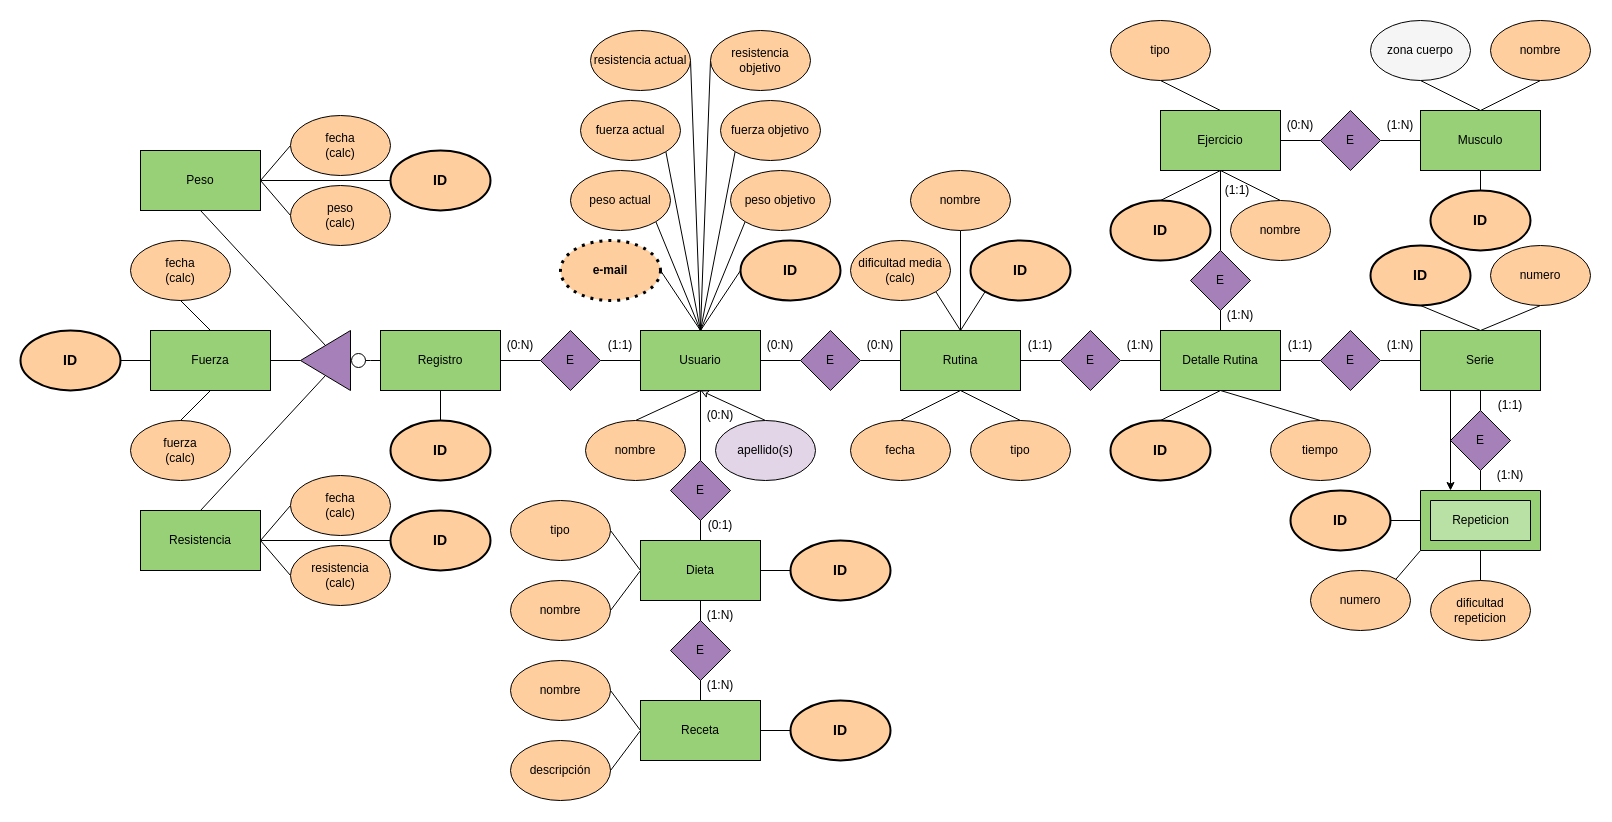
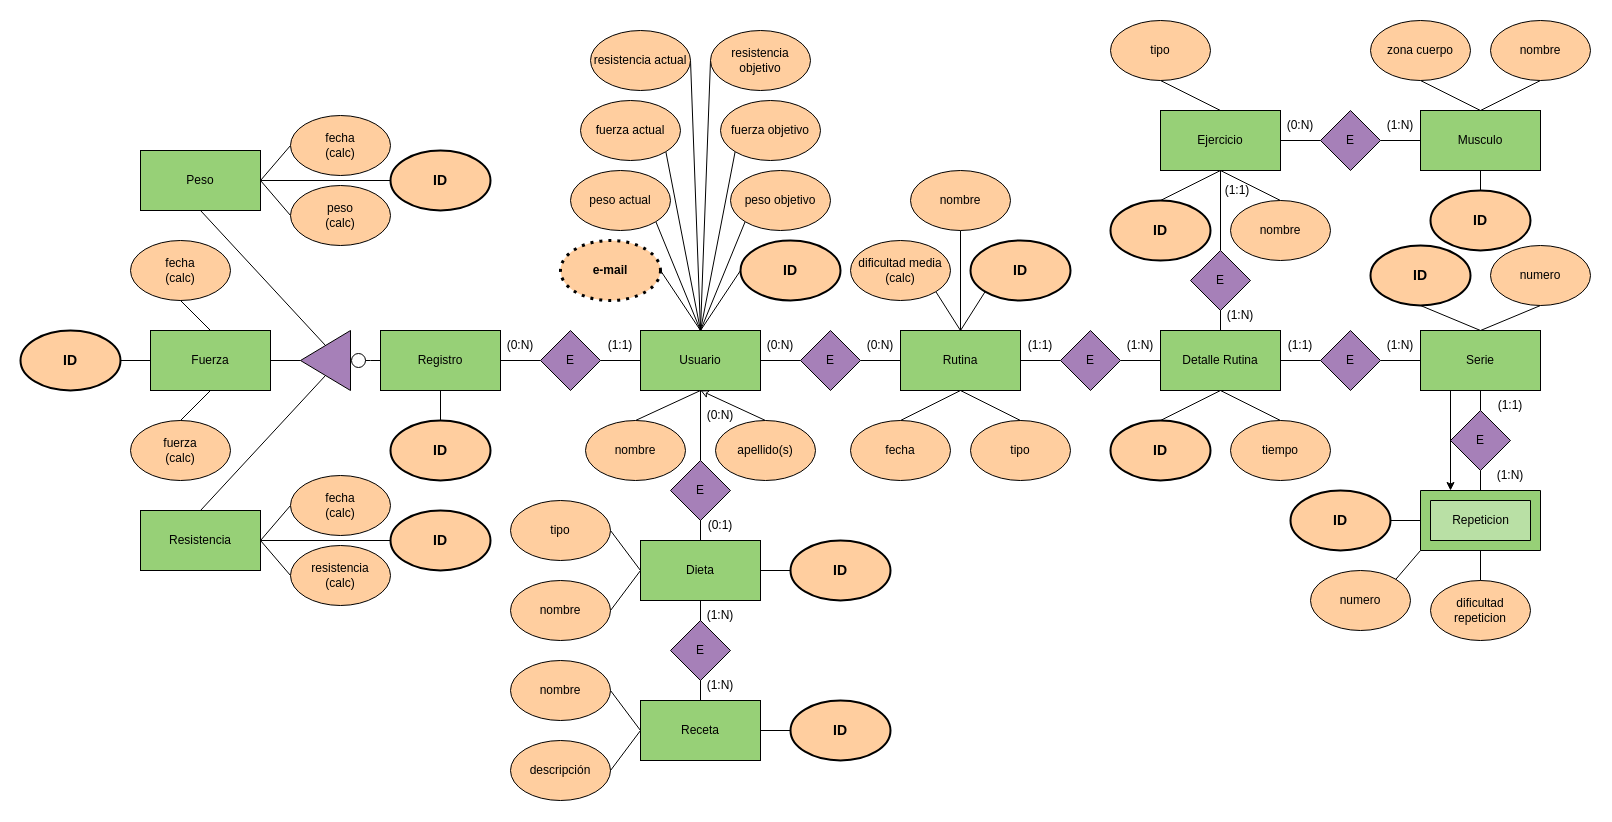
node "zona cuerpo": fillcolor #f5f5f5 -> #ffce9f
node "apellido(s)": fillcolor #e1d5e7 -> #ffce9f
node "tiempo": moved (1321, 451) -> (1281, 451)
